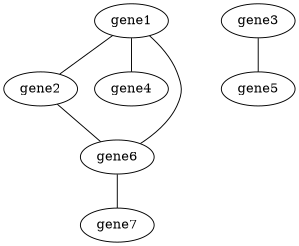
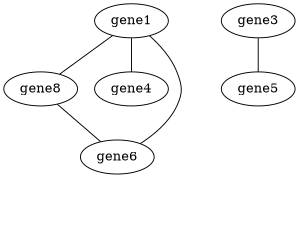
node "gene2": label "gene2" -> "gene8"
node "gene7": removed
